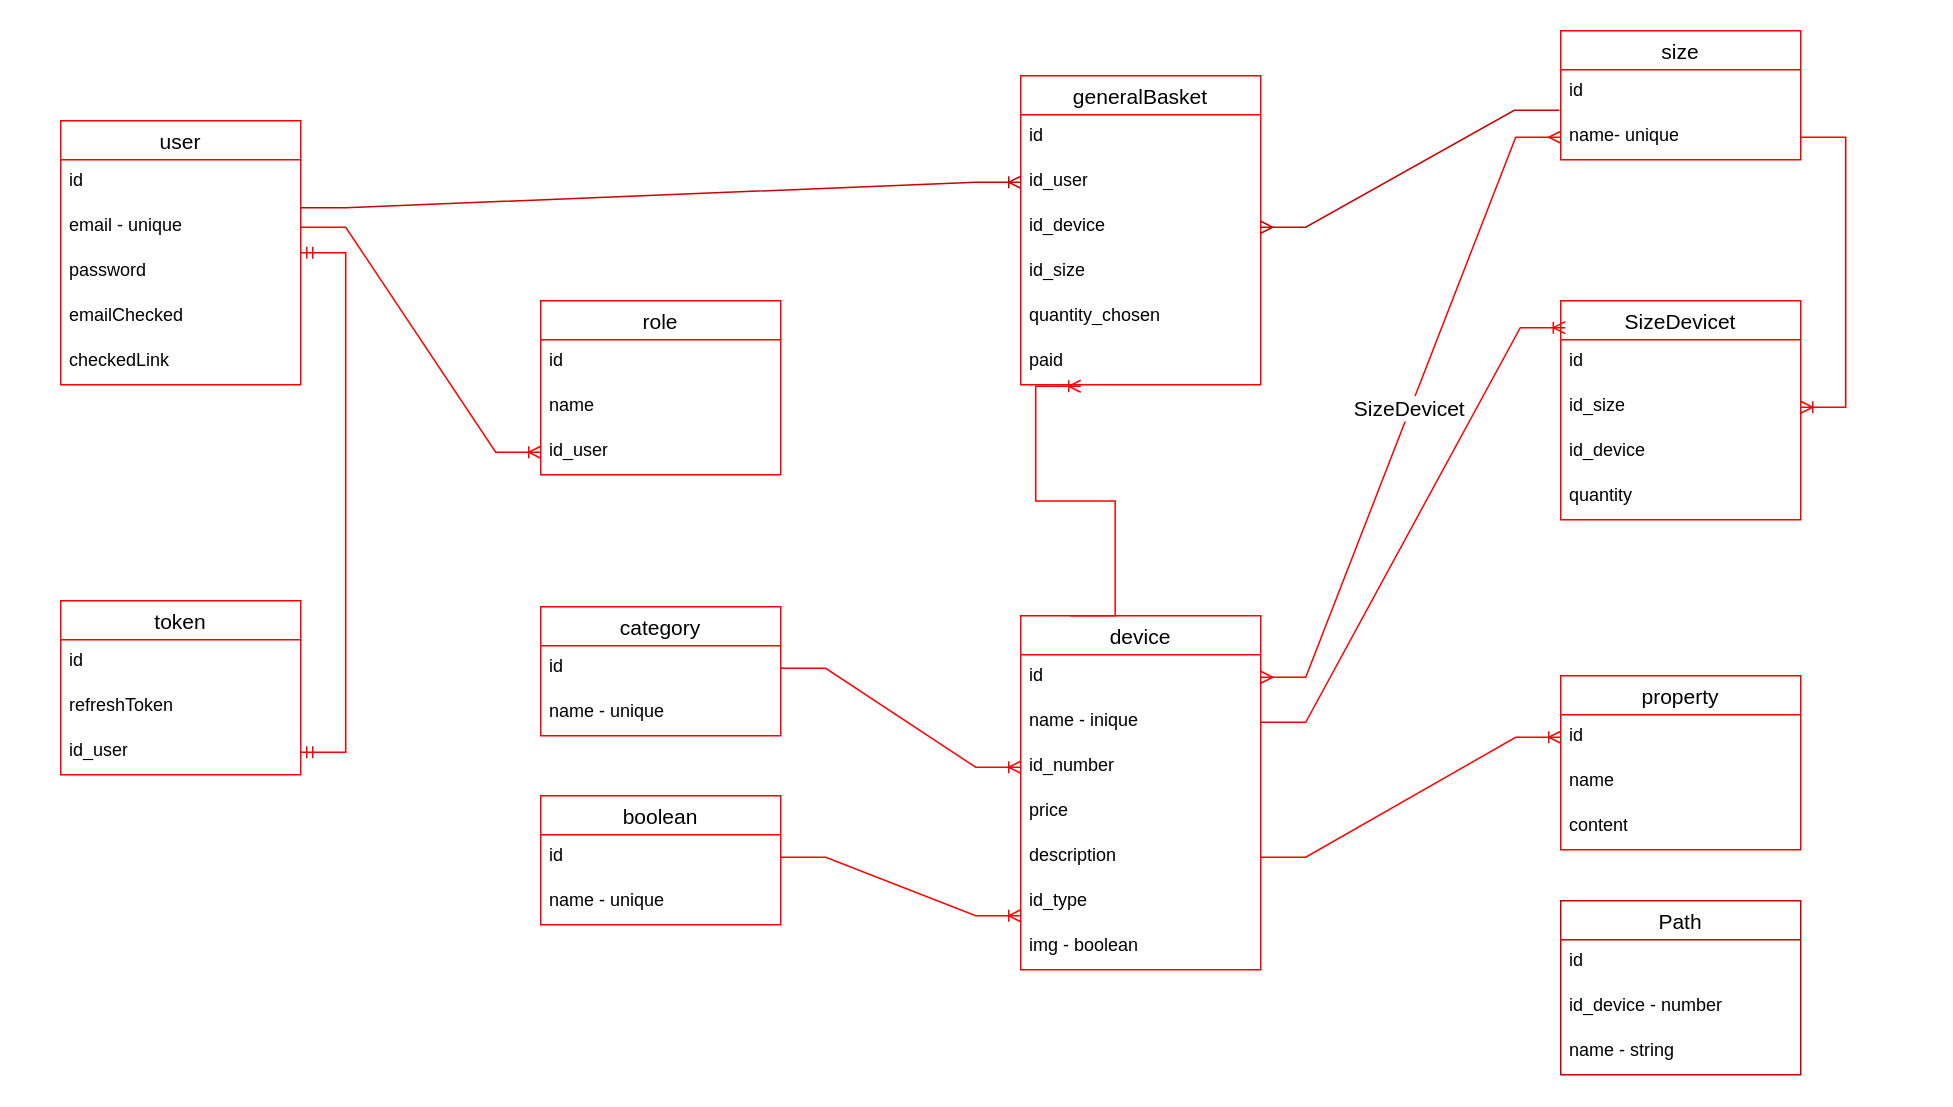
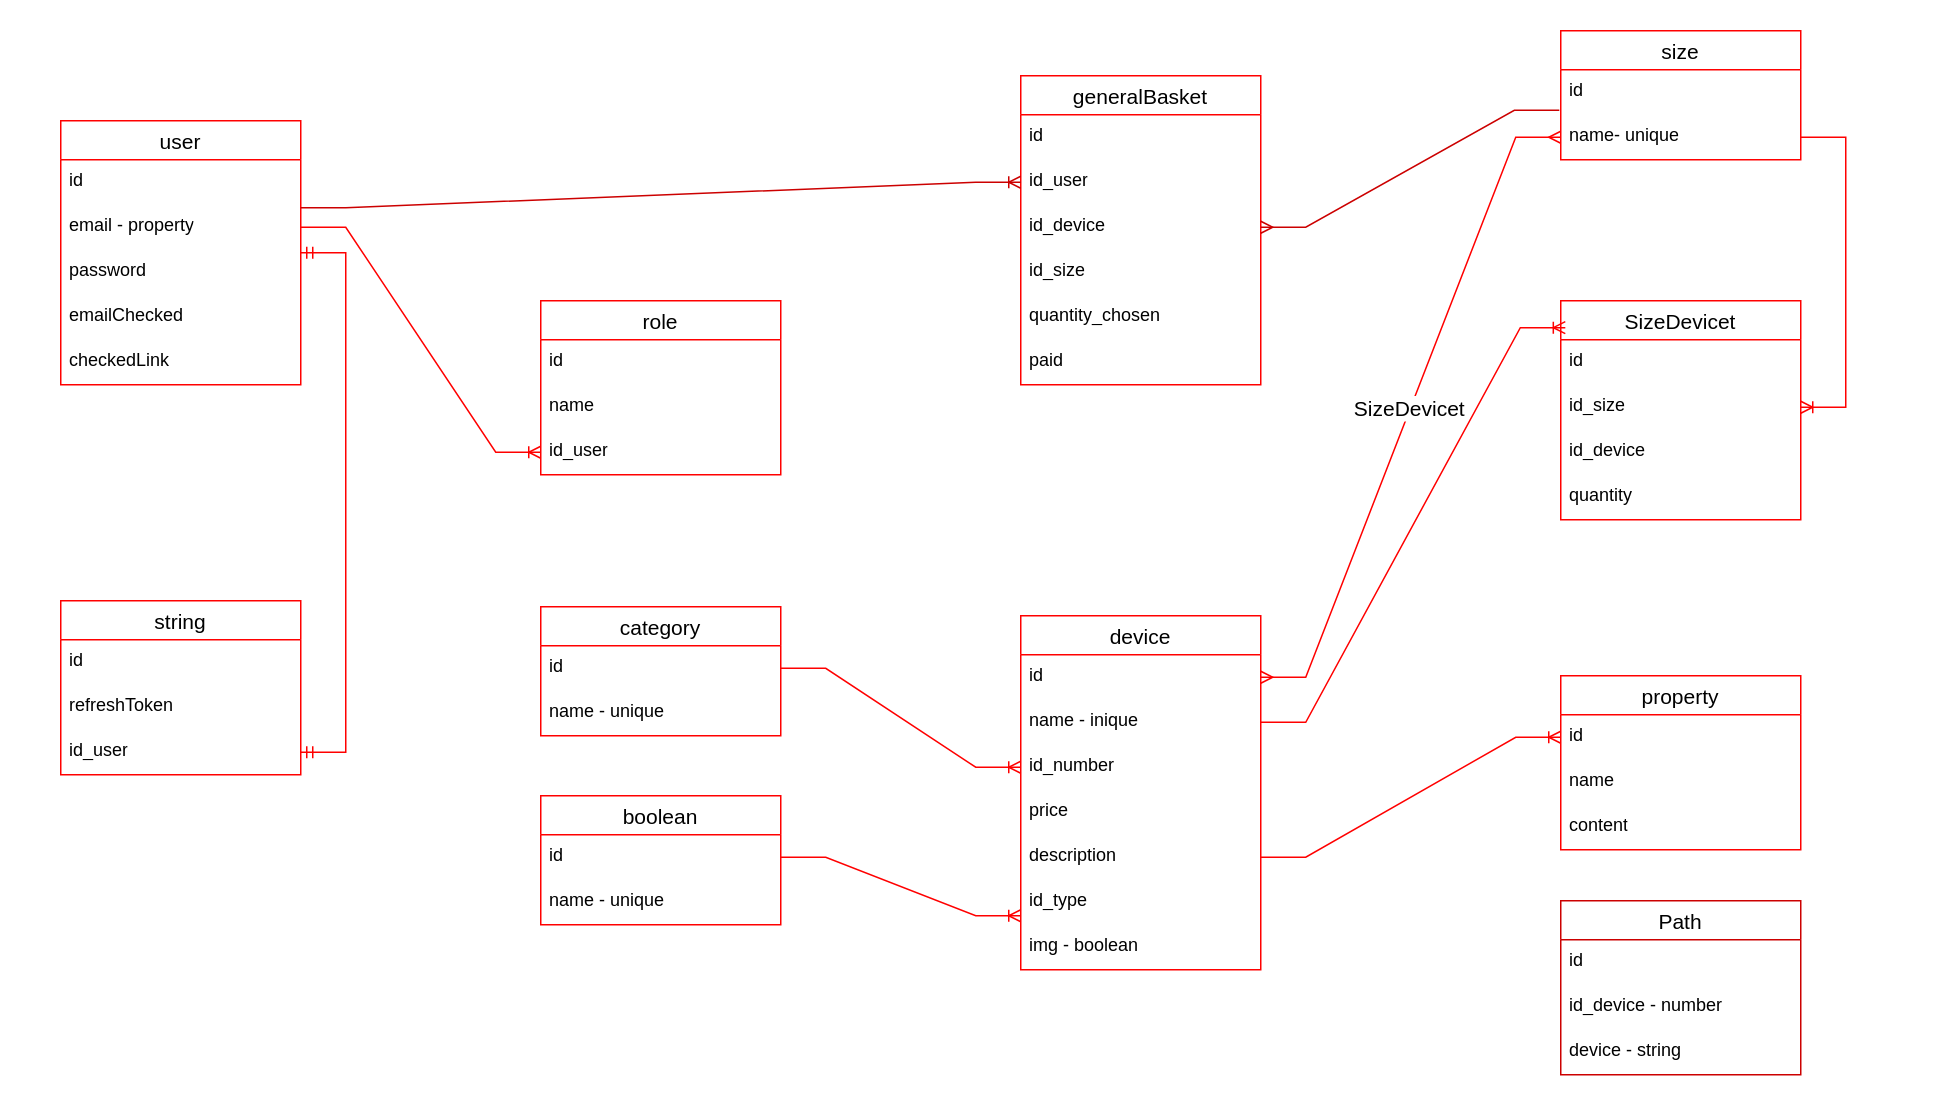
node "email - unique": label "email - unique" -> "email - property"
edge "device" -> "paid": removed
node "token": label "token" -> "string"
node "name - string": label "name - string" -> "device - string"
